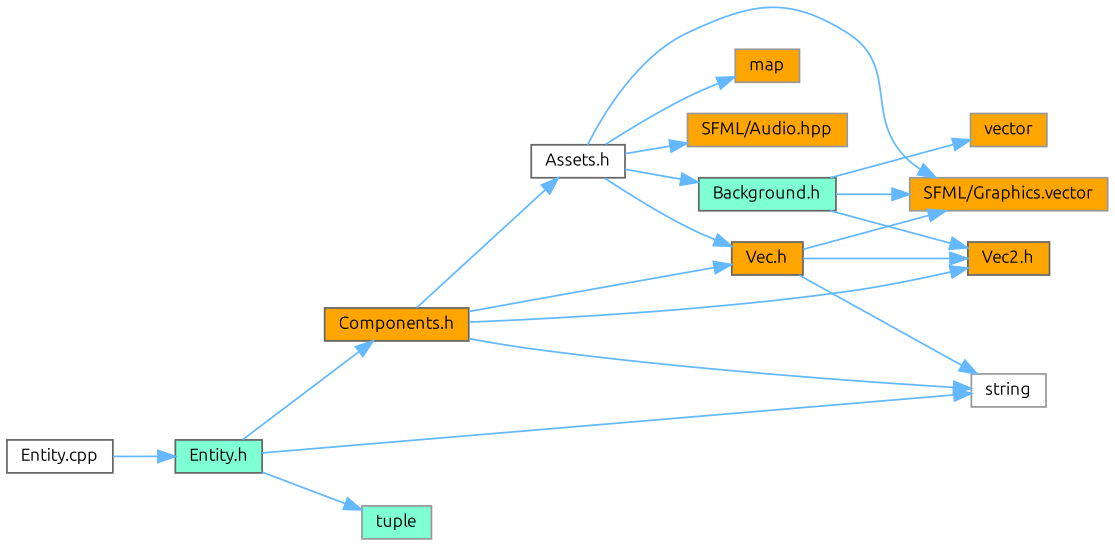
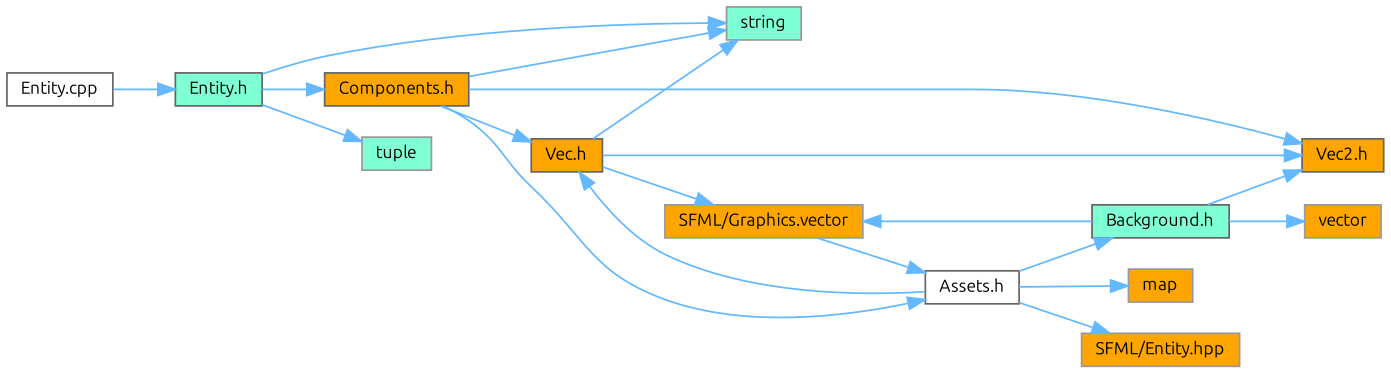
edge "Assets.h" -> "SFML/Graphics.vector": reversed
node "SFML/Audio.hpp": label "SFML/Audio.hpp" -> "SFML/Entity.hpp"
node "string": fillcolor white -> aquamarine
